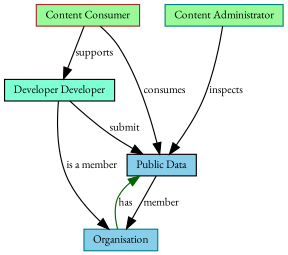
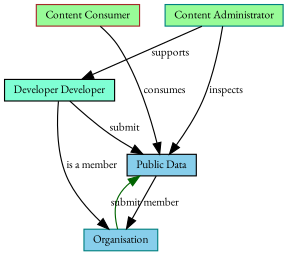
edge "Content Consumer" -> "Developer Developer": now "Content Administrator" -> "Developer Developer"
edge "Organisation" -> "Public Data": label "has" -> "submit"
